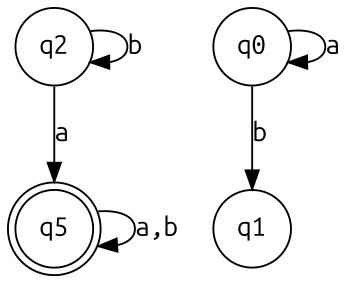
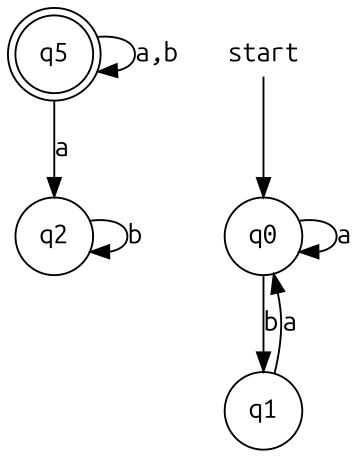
node "start": added
edge "q2" -> "q5": reversed
edge "q1" -> "q0": added, label "a"
